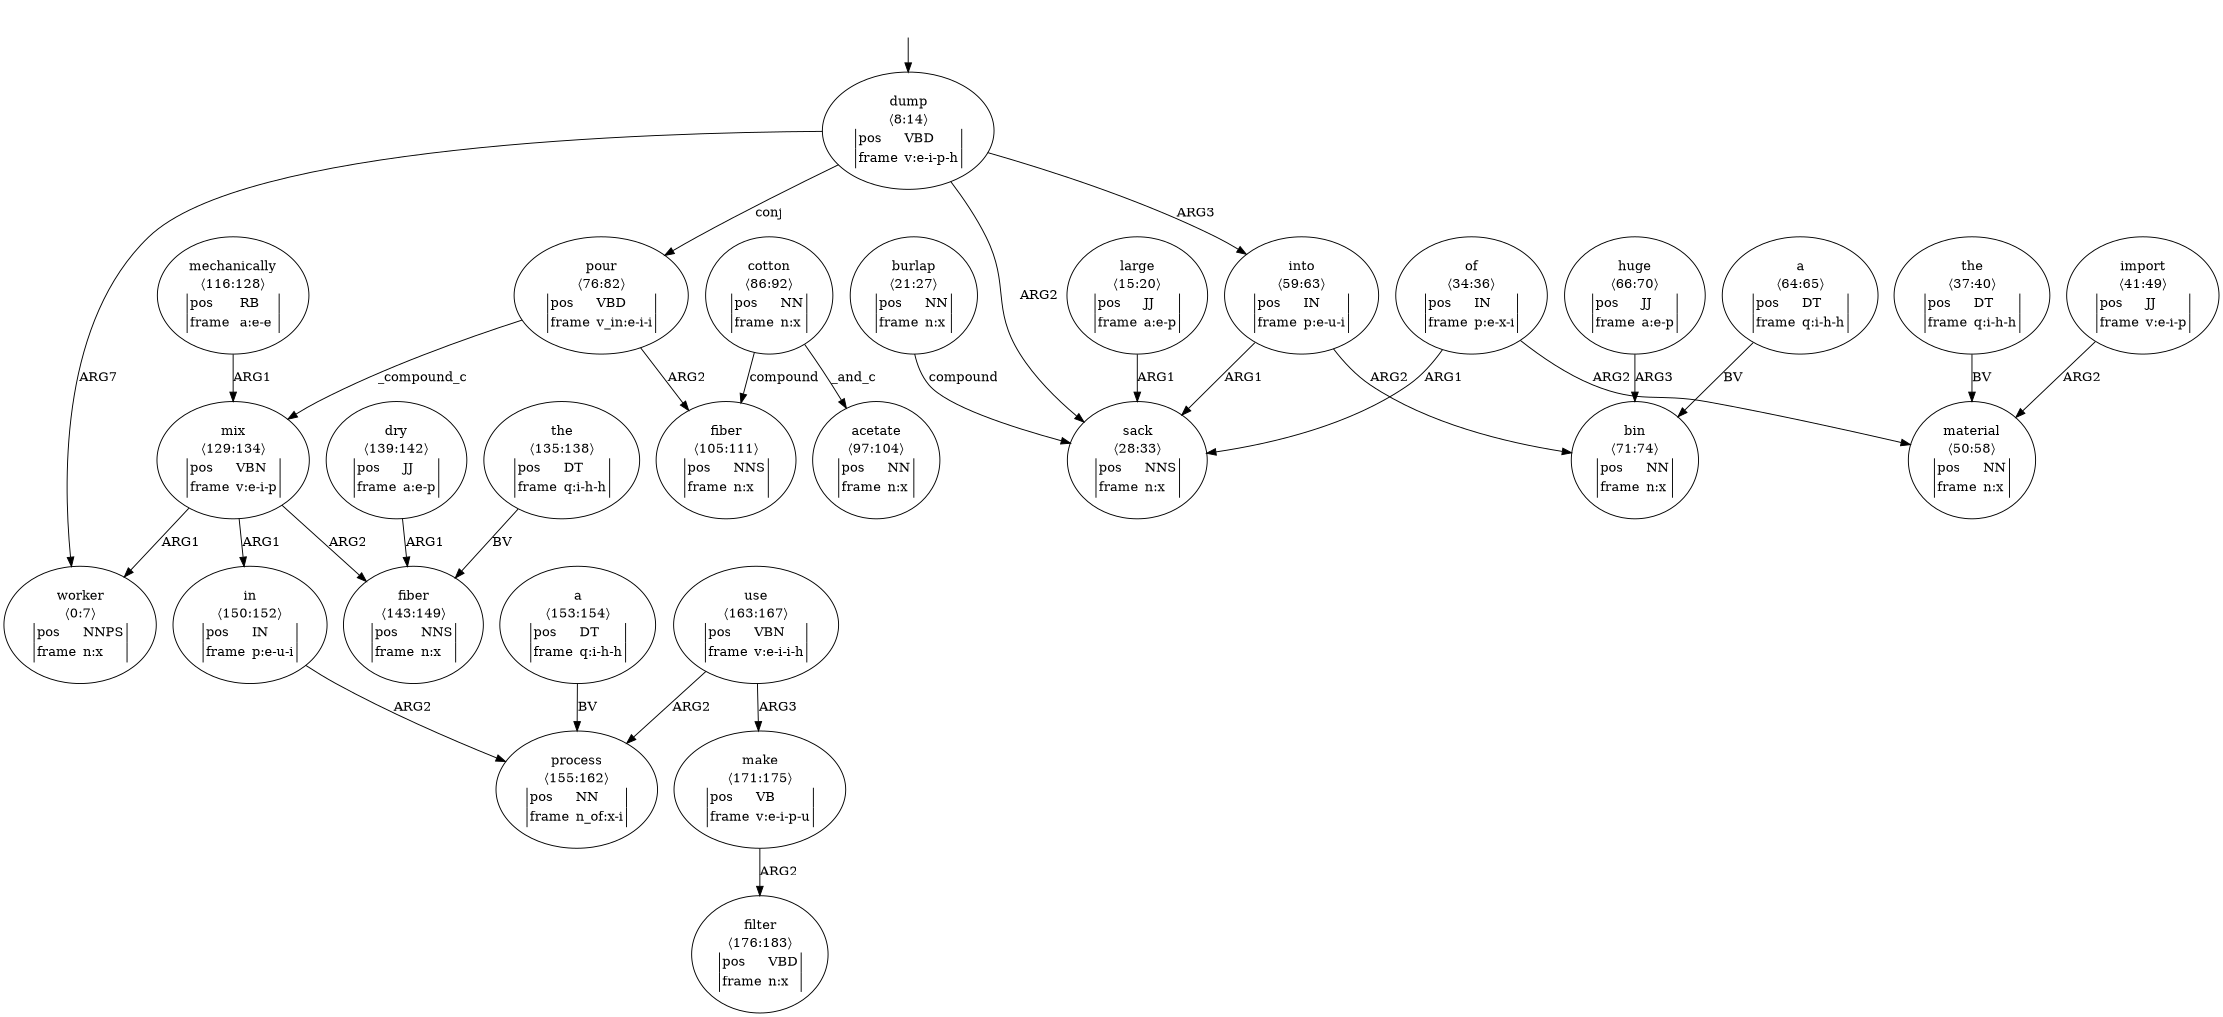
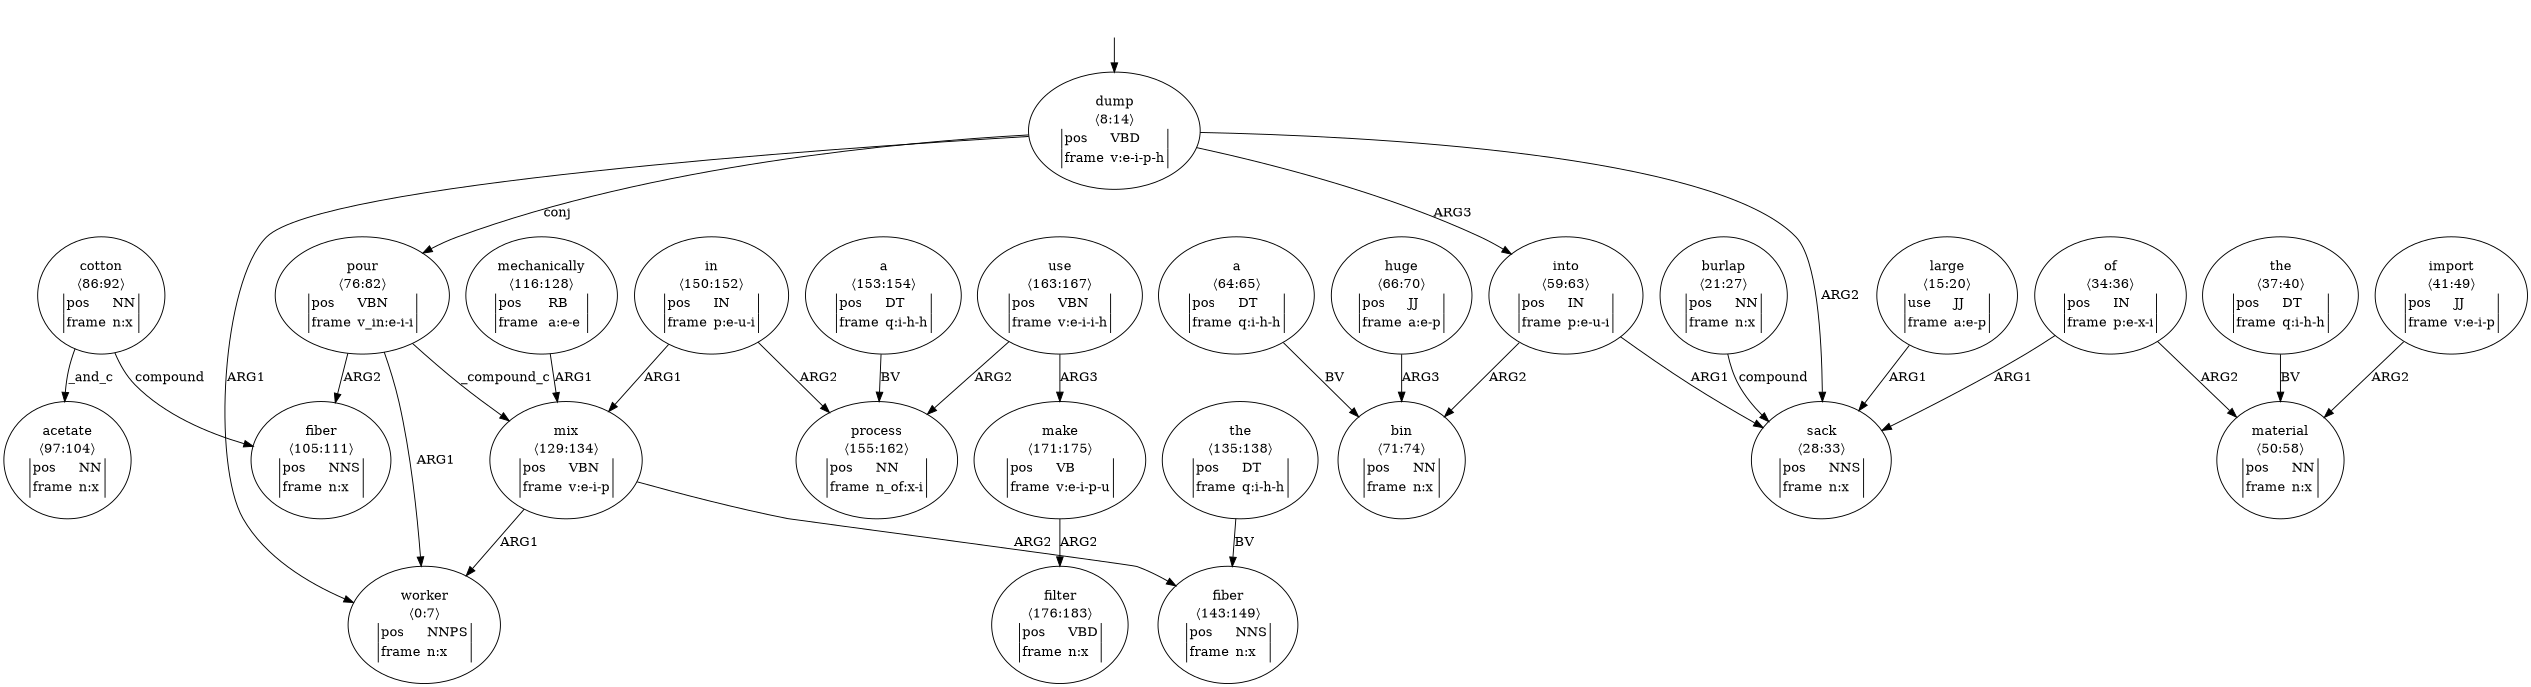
node "pour": text "VBD" -> "VBN"
node "large": text "pos" -> "use"
edge "dump" -> "worker": label "ARG7" -> "ARG1"
edge "pour" -> "worker": added, label "ARG1"
node "dry": removed
edge "mix" -> "in": reversed
